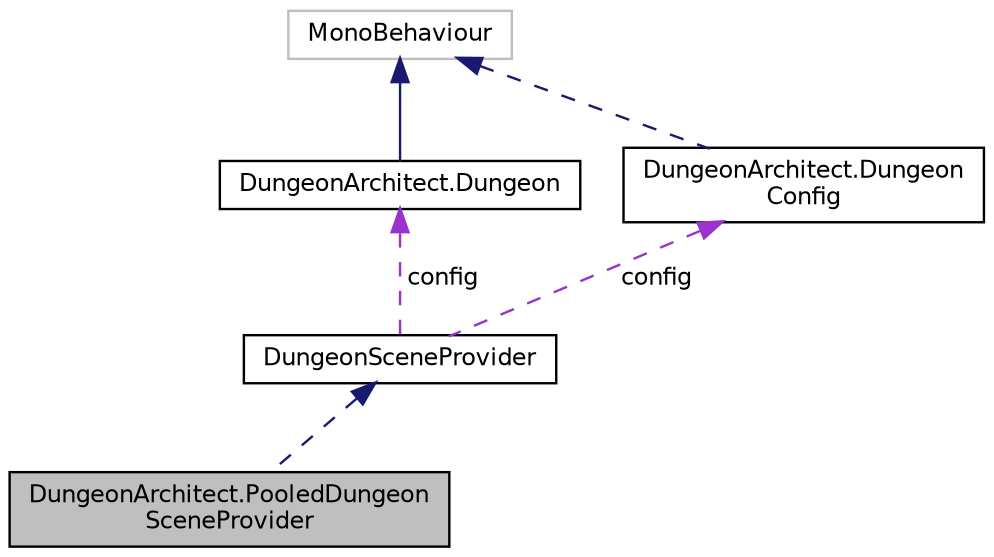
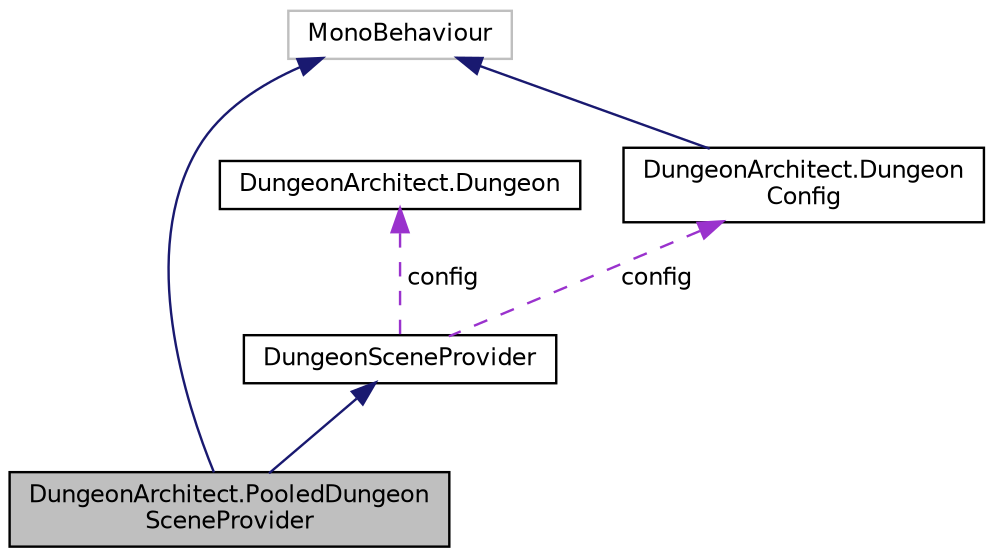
edge "DungeonArchitect.Dungeon Config" -> "MonoBehaviour": style dashed -> solid
edge "DungeonArchitect.Dungeon" -> "MonoBehaviour": now "DungeonArchitect.PooledDungeon SceneProvider" -> "MonoBehaviour"
edge "DungeonArchitect.PooledDungeon SceneProvider" -> "DungeonSceneProvider": style dashed -> solid
